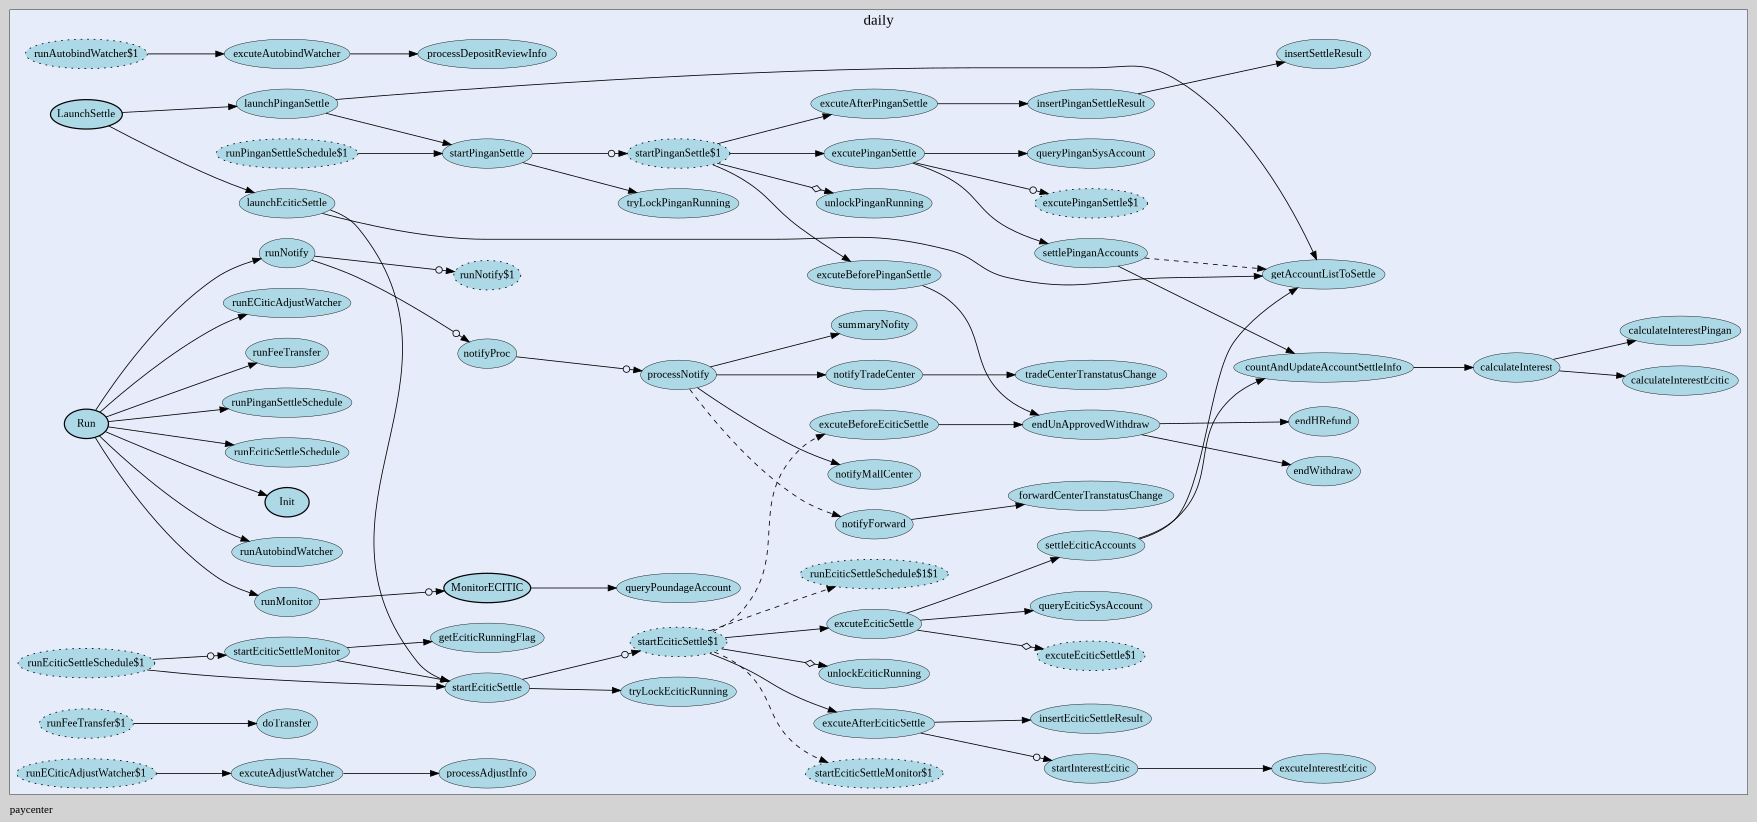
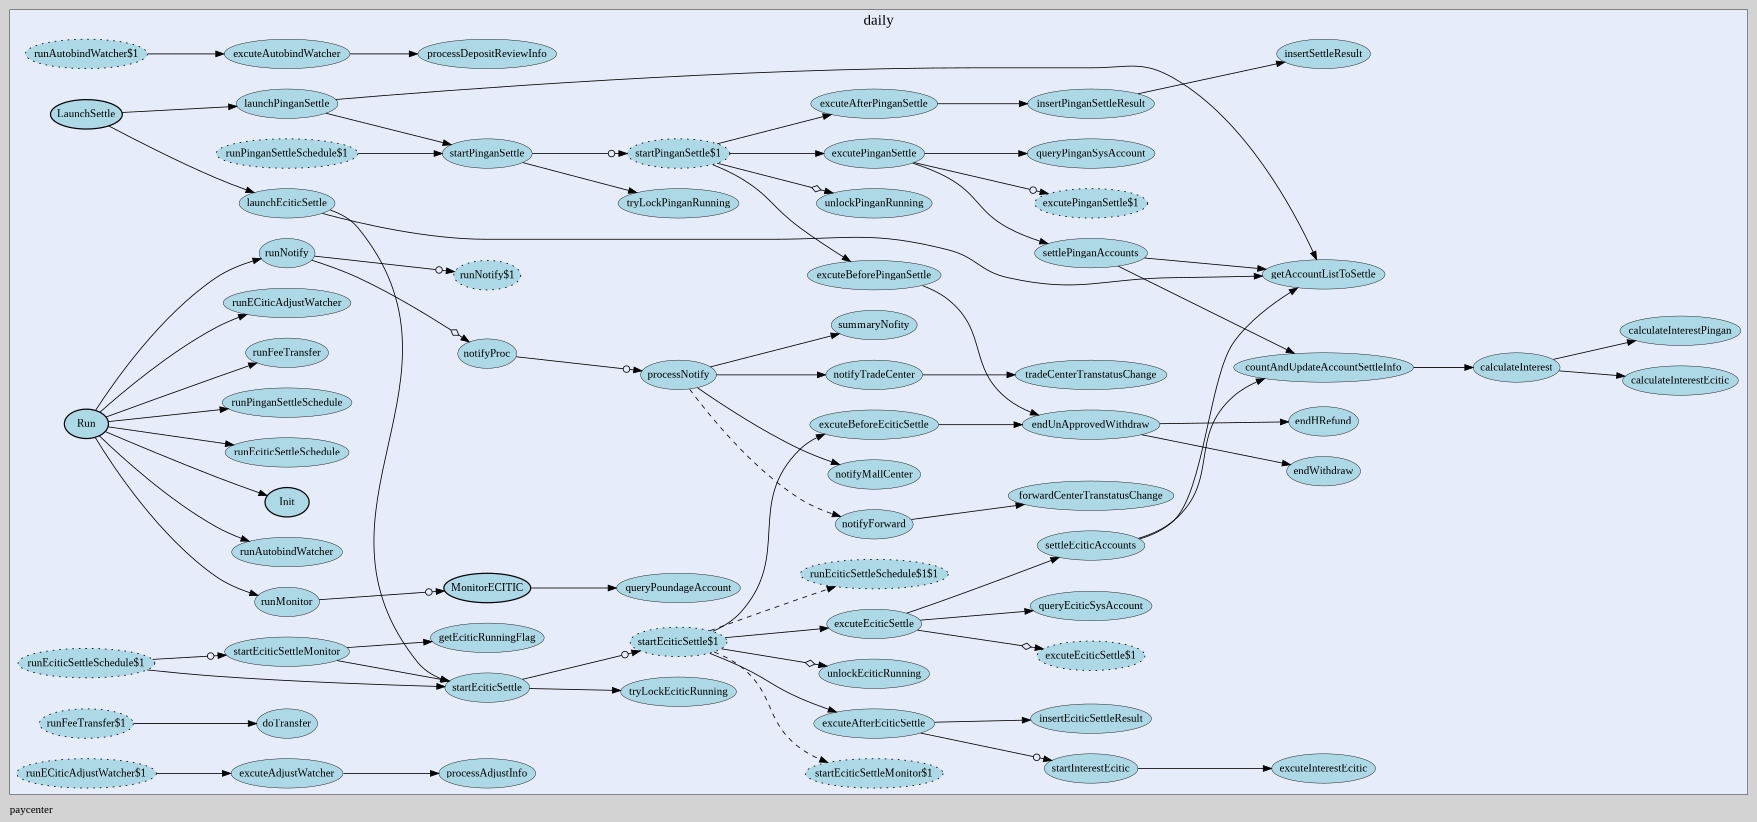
edge "settlePinganAccounts" -> "getAccountListToSettle": style dashed -> solid
edge "runNotify" -> "notifyProc": arrowhead normalnoneodot -> normalnoneodiamond
edge "startEciticSettle$1" -> "excuteBeforeEciticSettle": style dashed -> solid
